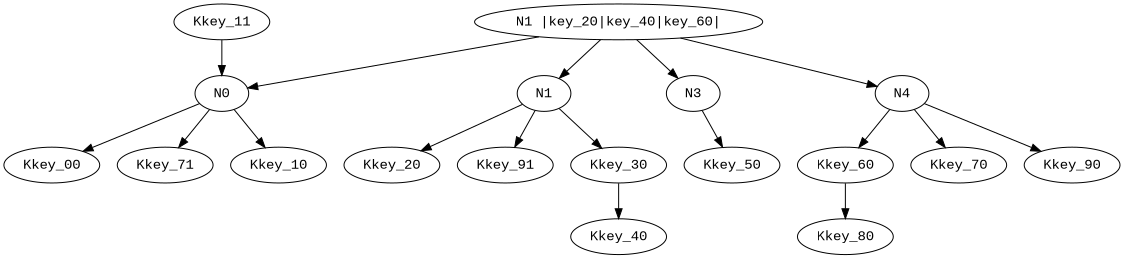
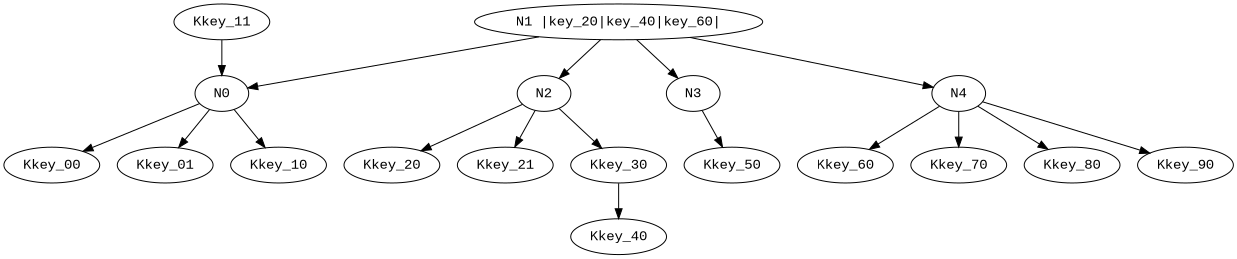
node "N1": label "N1" -> "N2"
node "Kkey_71": label "Kkey_71" -> "Kkey_01"
node "Kkey_91": label "Kkey_91" -> "Kkey_21"
edge "Kkey_60" -> "Kkey_80": now "N4" -> "Kkey_80"
